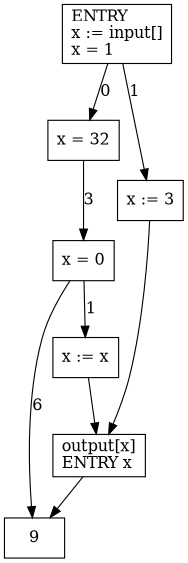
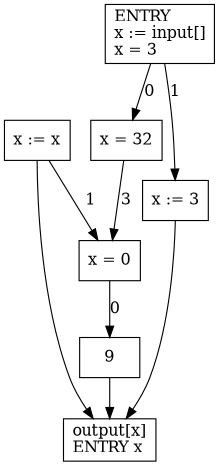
node "ENTRY x := input[] x = 1": label "ENTRY x := input[] x = 1" -> "ENTRY x := input[] x = 3"
edge "x = 0" -> "x := x": reversed
edge "x = 0" -> "9": label "6" -> "0"
edge "output[x] ENTRY x" -> "9": reversed
